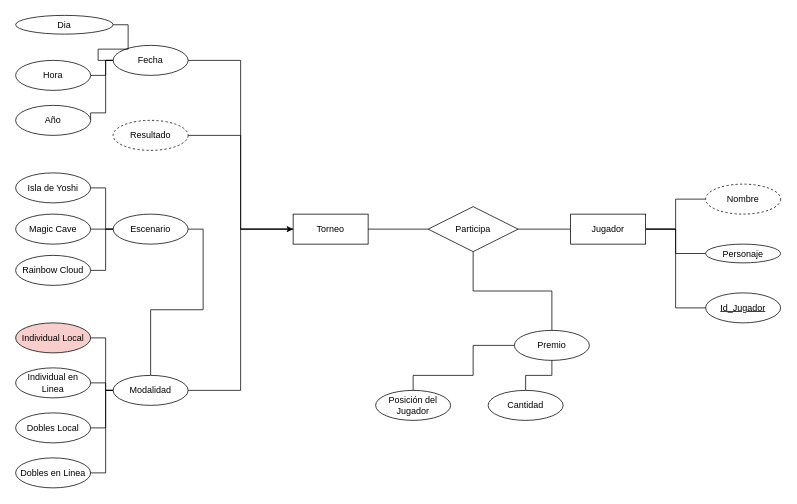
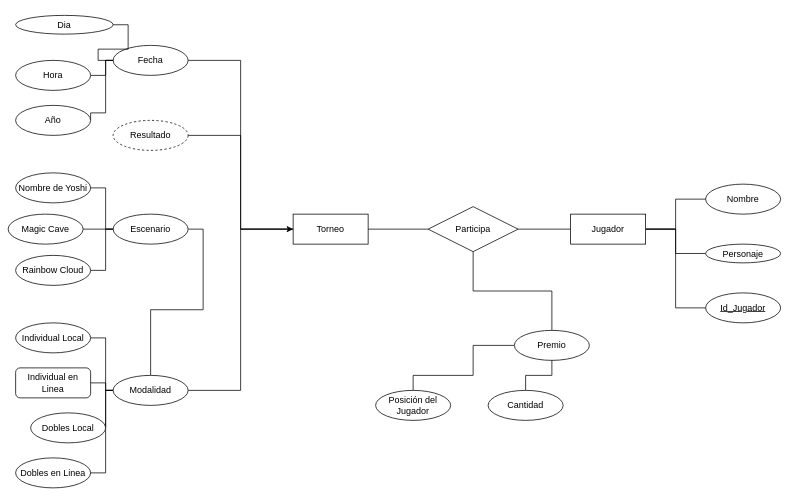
node "Isla de Yoshi": label "Isla de Yoshi" -> "Nombre de Yoshi"
node "Nombre": style dashed -> solid
node "Magic Cave": moved (53, 229) -> (45, 229)
node "Individual Local": fillcolor #f8cecc -> #ffffff
node "Individual en Linea": shape ellipse -> rounded rectangle
node "Dobles Local": moved (53, 428) -> (68, 428)
